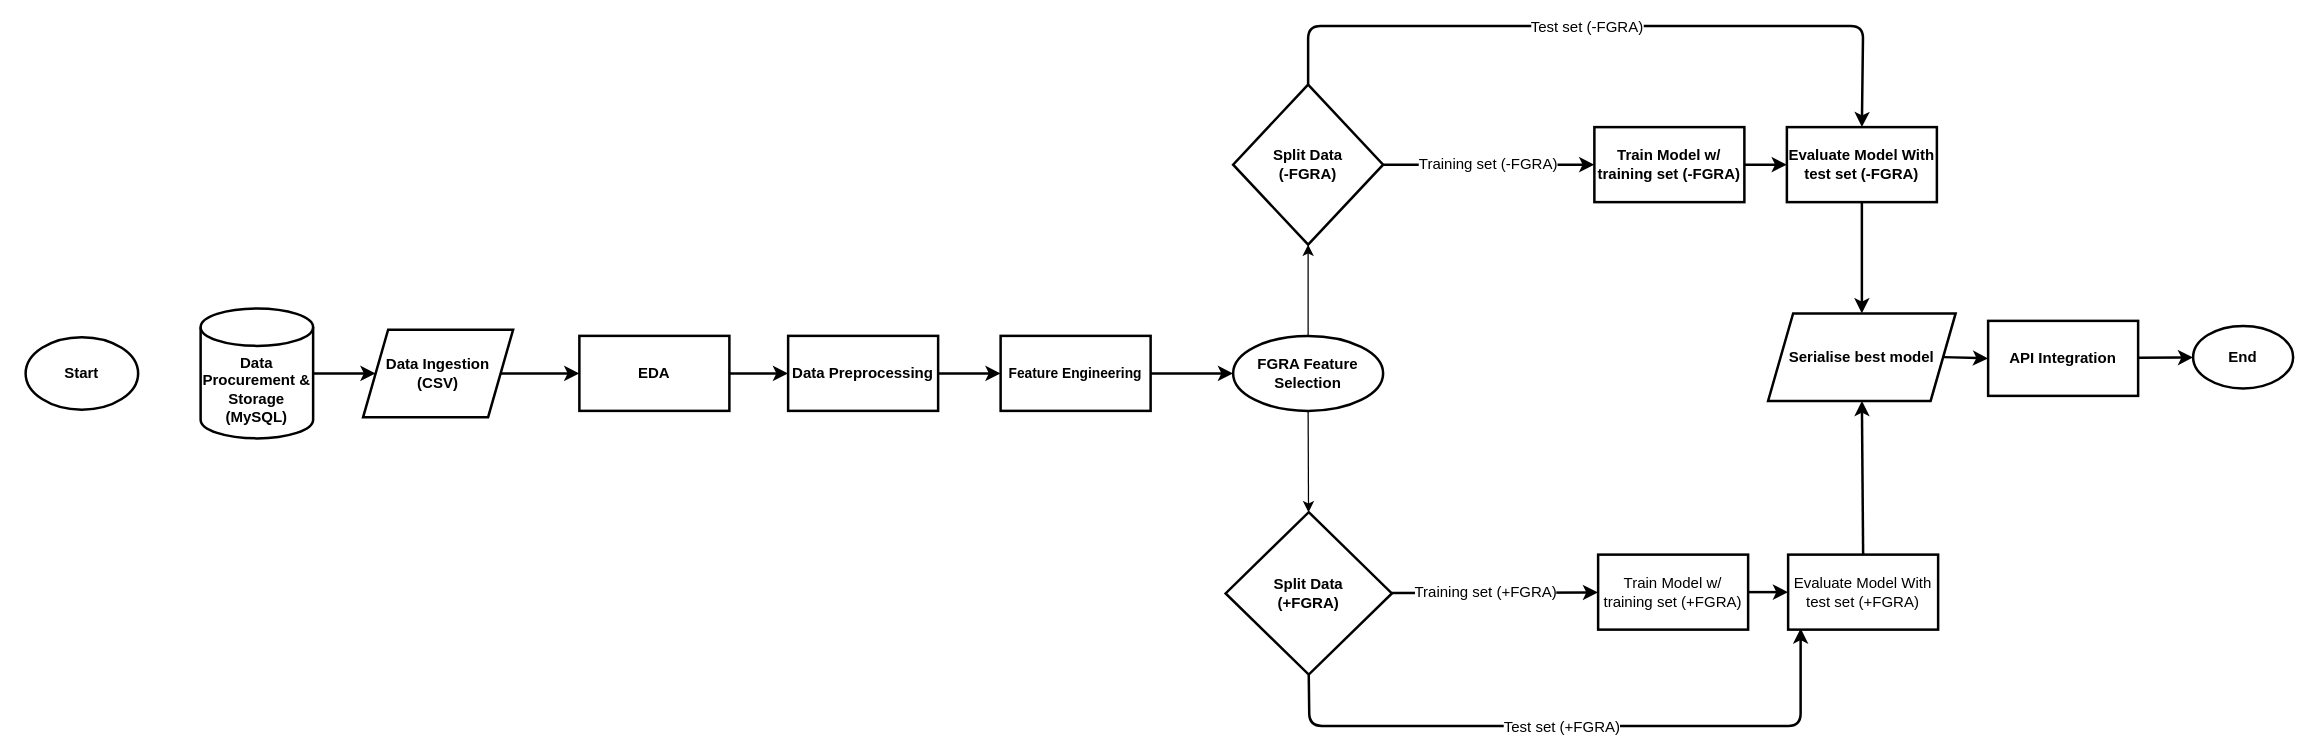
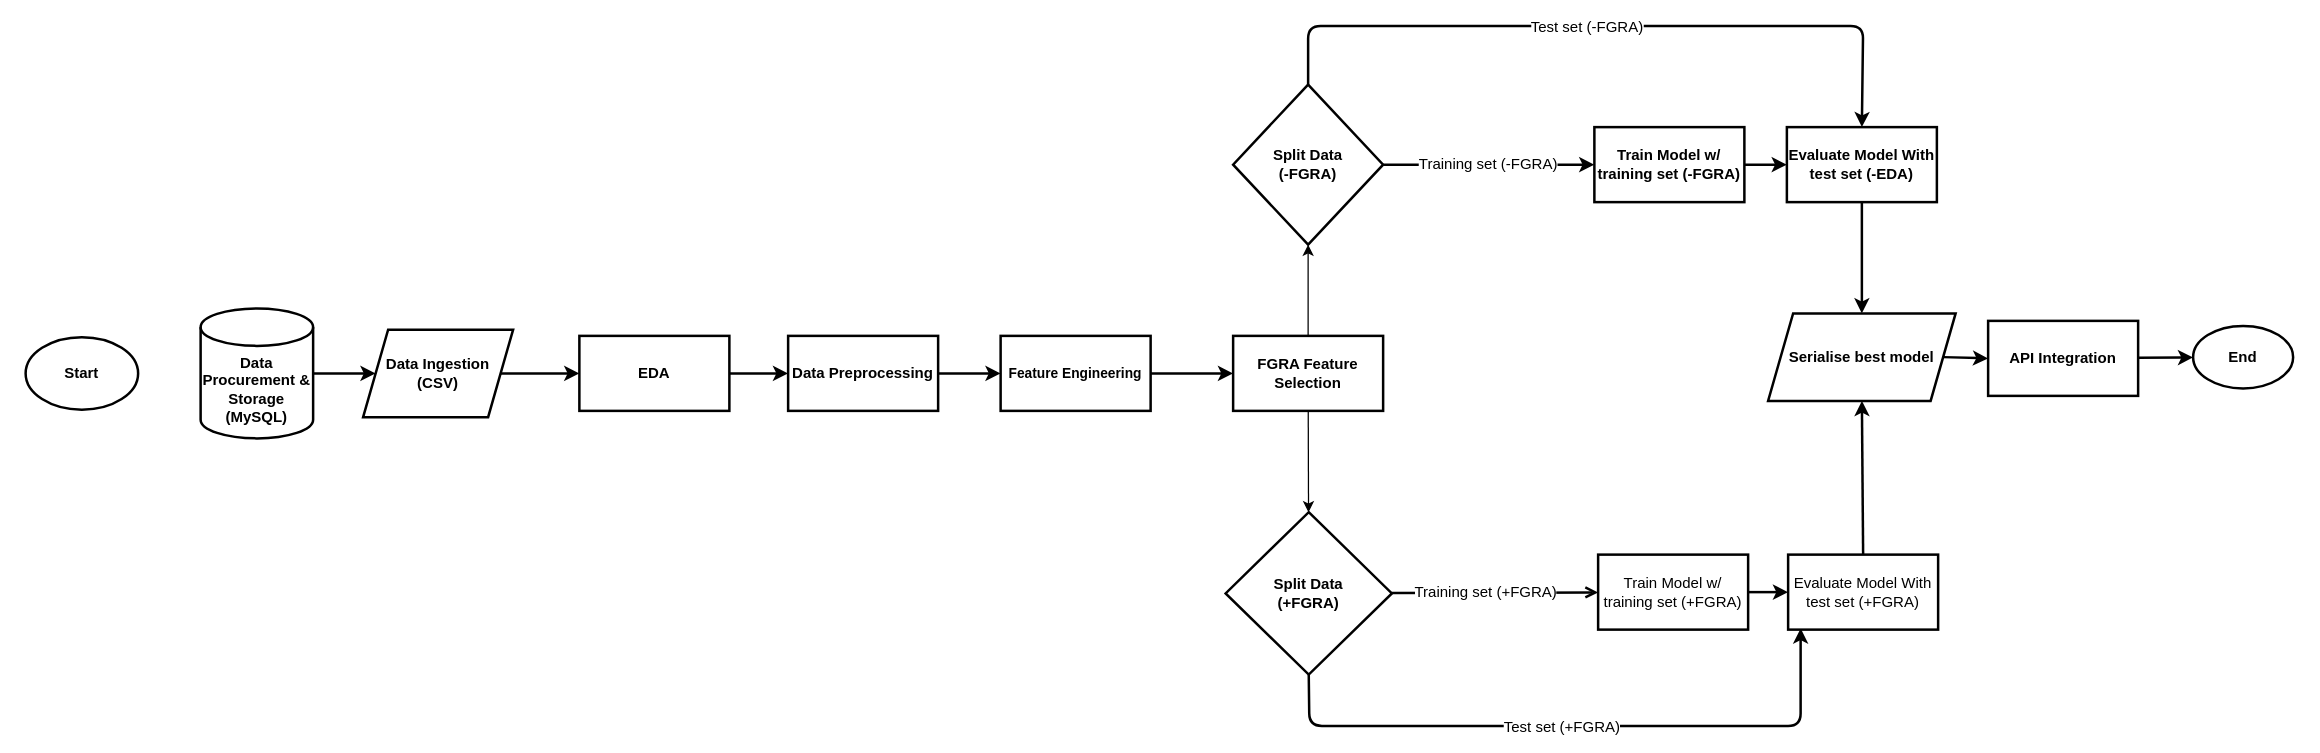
node "Evaluate Model With test set (-FGRA)": label "Evaluate Model With test set (-FGRA)" -> "Evaluate Model With test set (-EDA)"
node "FGRA Feature Selection": shape ellipse -> rectangle
edge "Split Data (+FGRA)" -> "Train Model w/ training set (+FGRA)": arrowhead classic -> open
